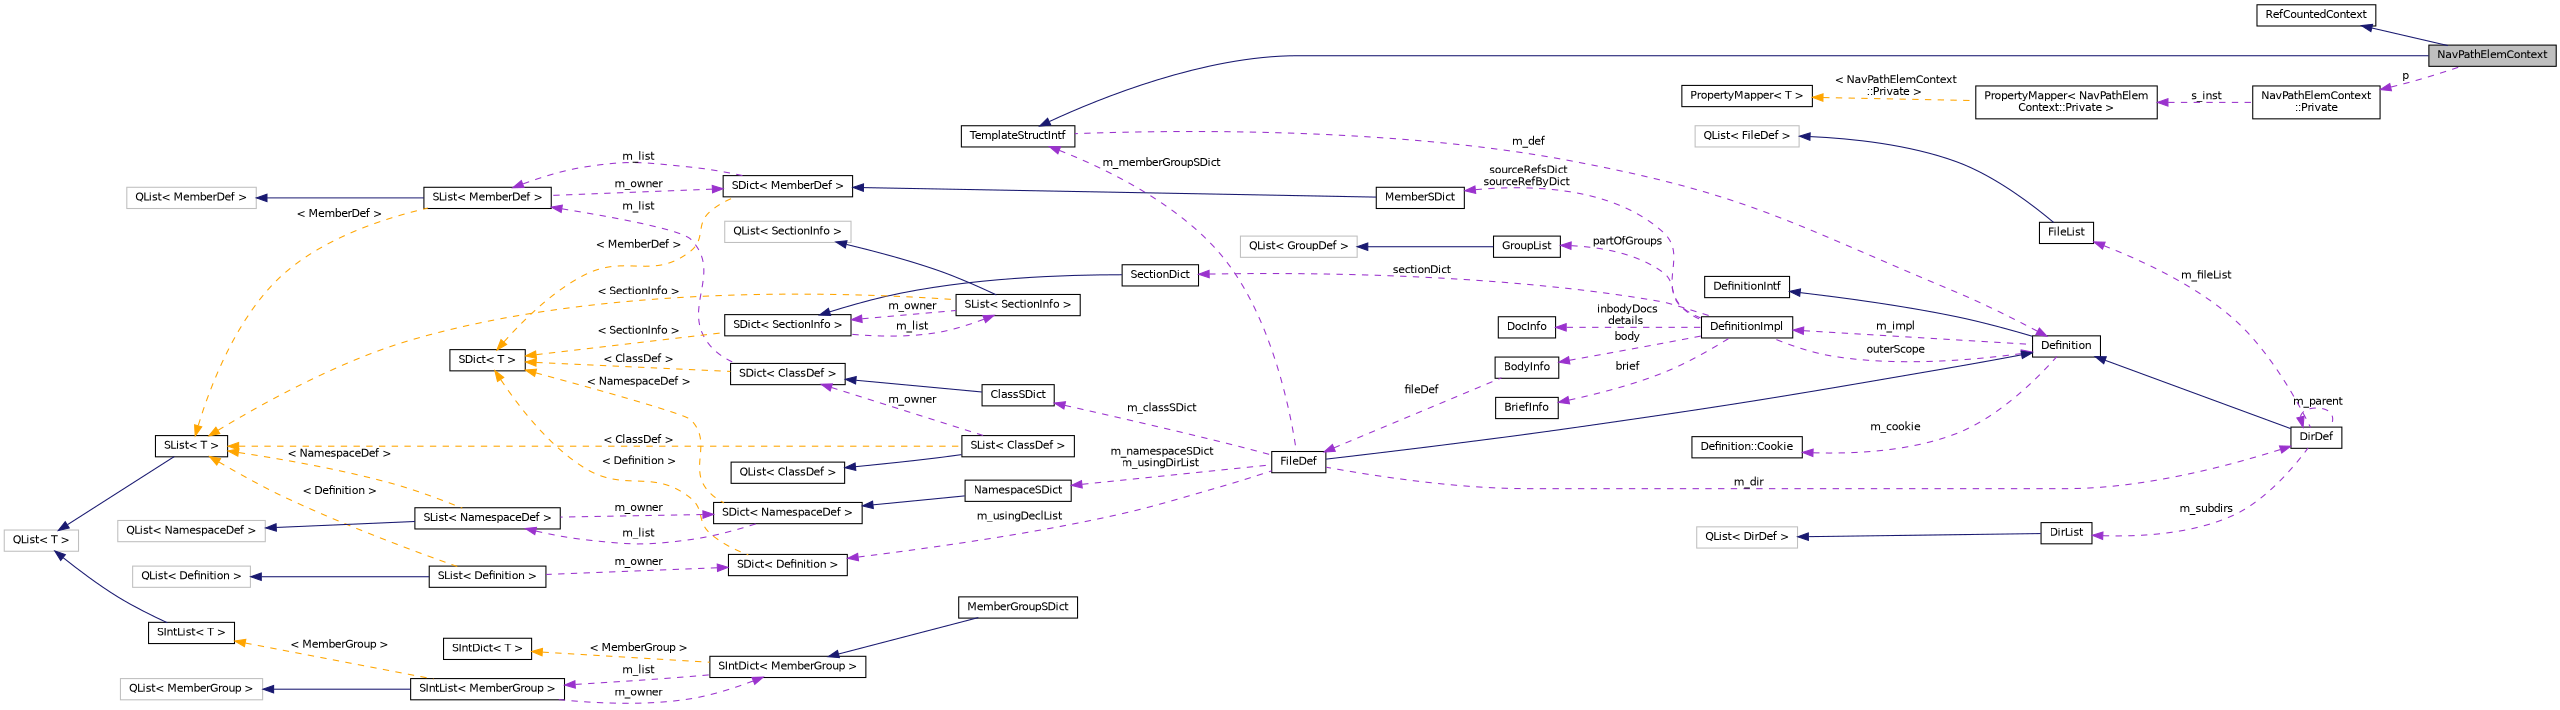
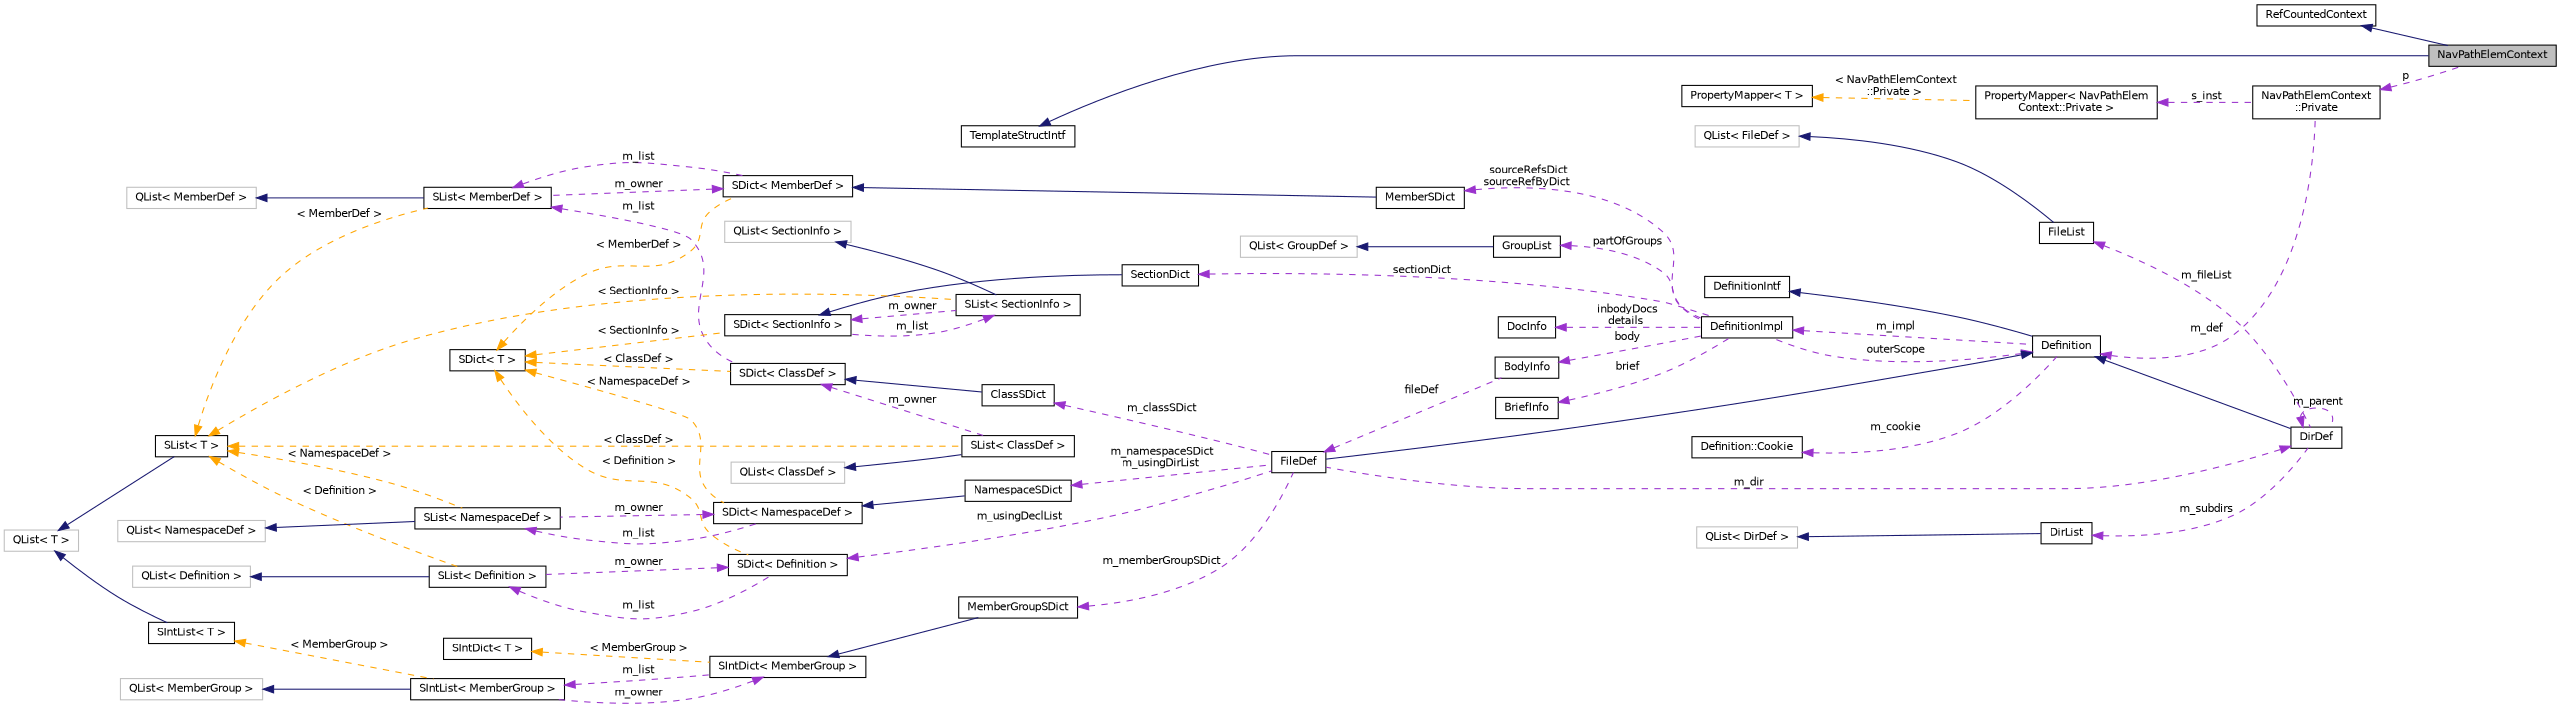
edge "TemplateStructIntf" -> "Definition": now "NavPathElemContext ::Private" -> "Definition"
edge "FileDef" -> "TemplateStructIntf": now "FileDef" -> "MemberGroupSDict"
node "QList< ClassDef >": color black -> grey75
edge "SDict< Definition >" -> "SList< Definition >": added, label "m_list"
